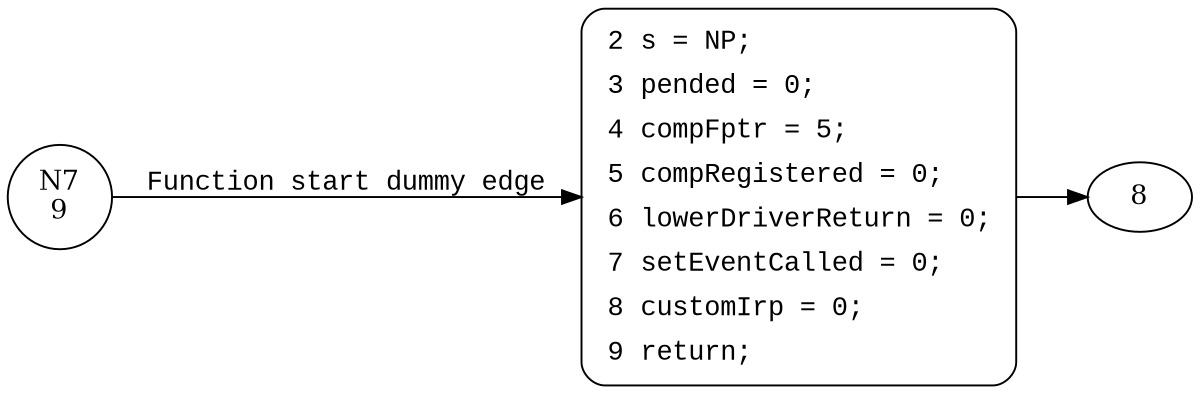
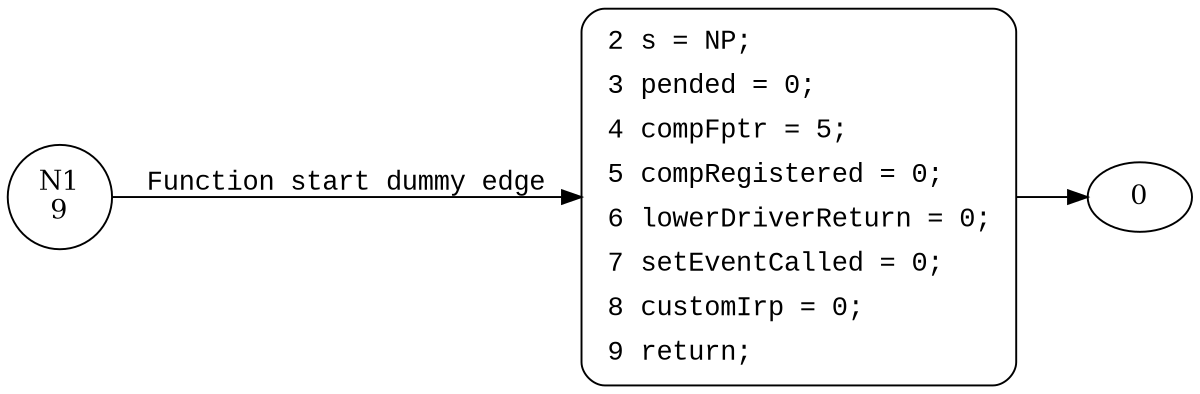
node "N7 9": label "N7 9" -> "N1 9"
node "8": label "8" -> "0"
